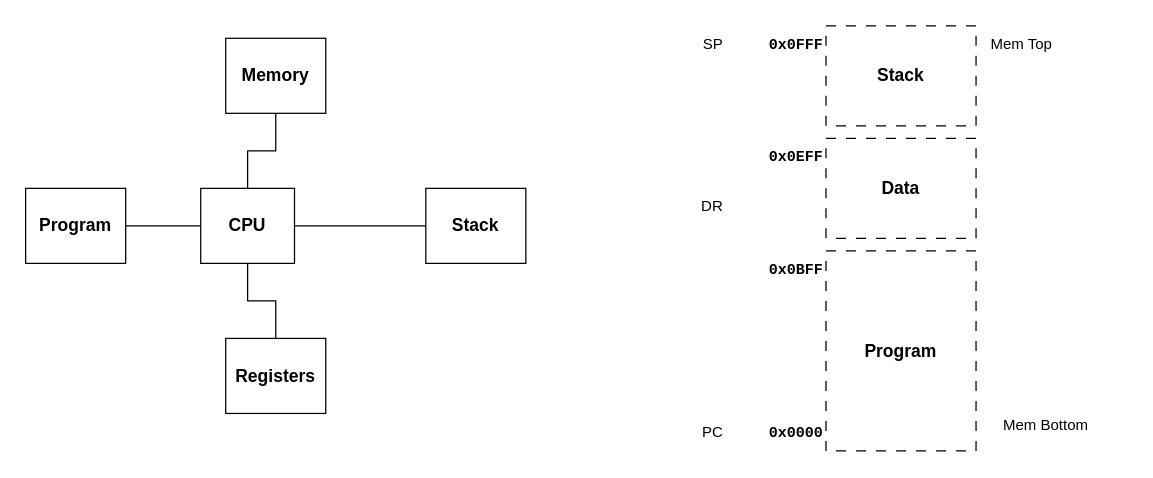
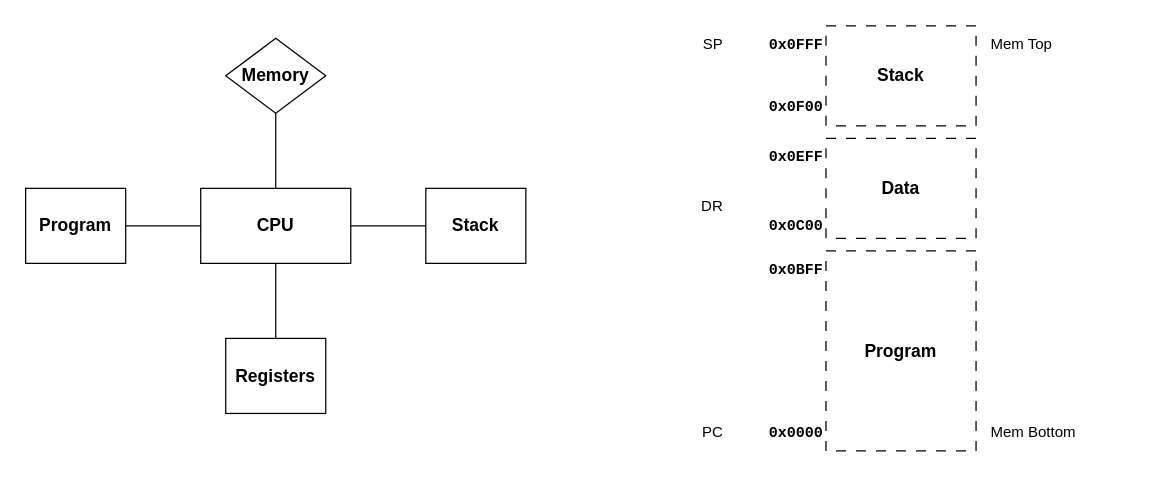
node "Memory": shape rectangle -> diamond
node "0x0F00": added
node "CPU": size 94x75 -> 150x75
node "0x0C00": added
node "Mem Bottom": moved (1069, 426) -> (1057, 432)
